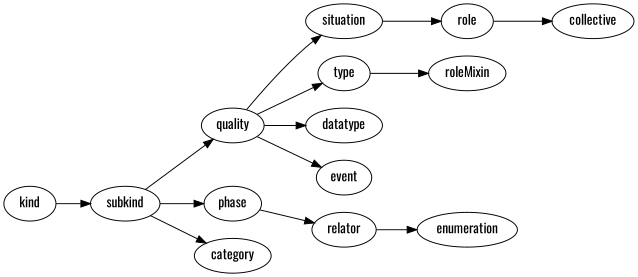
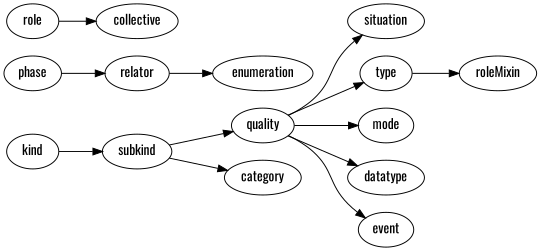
edge "situation" -> "role": removed
node "mode": added
edge "subkind" -> "phase": removed
